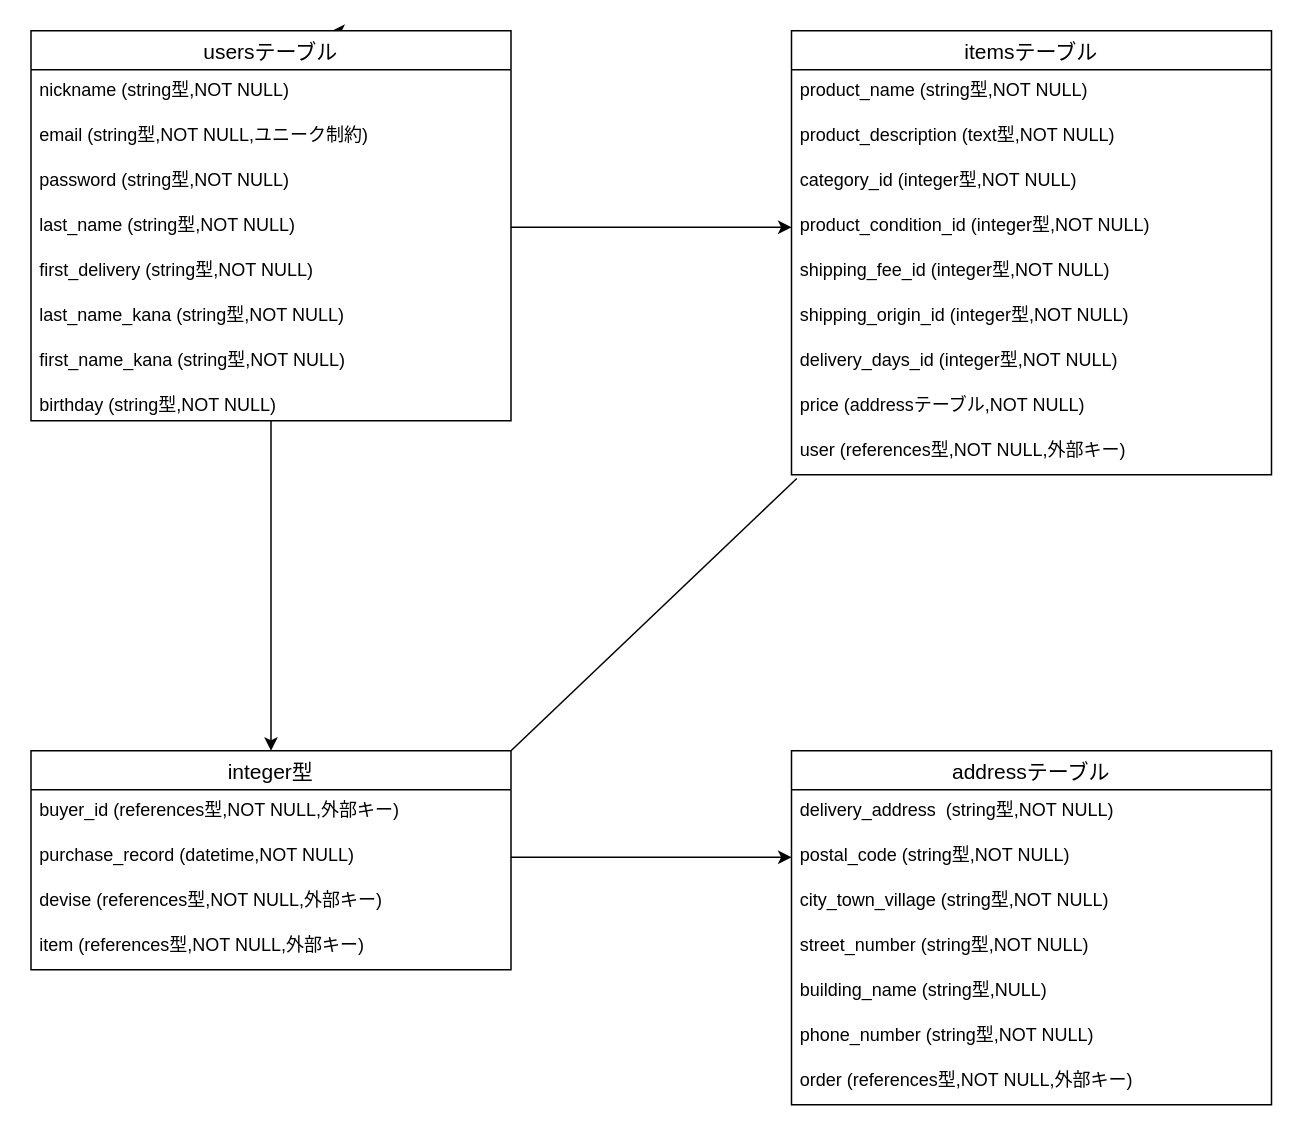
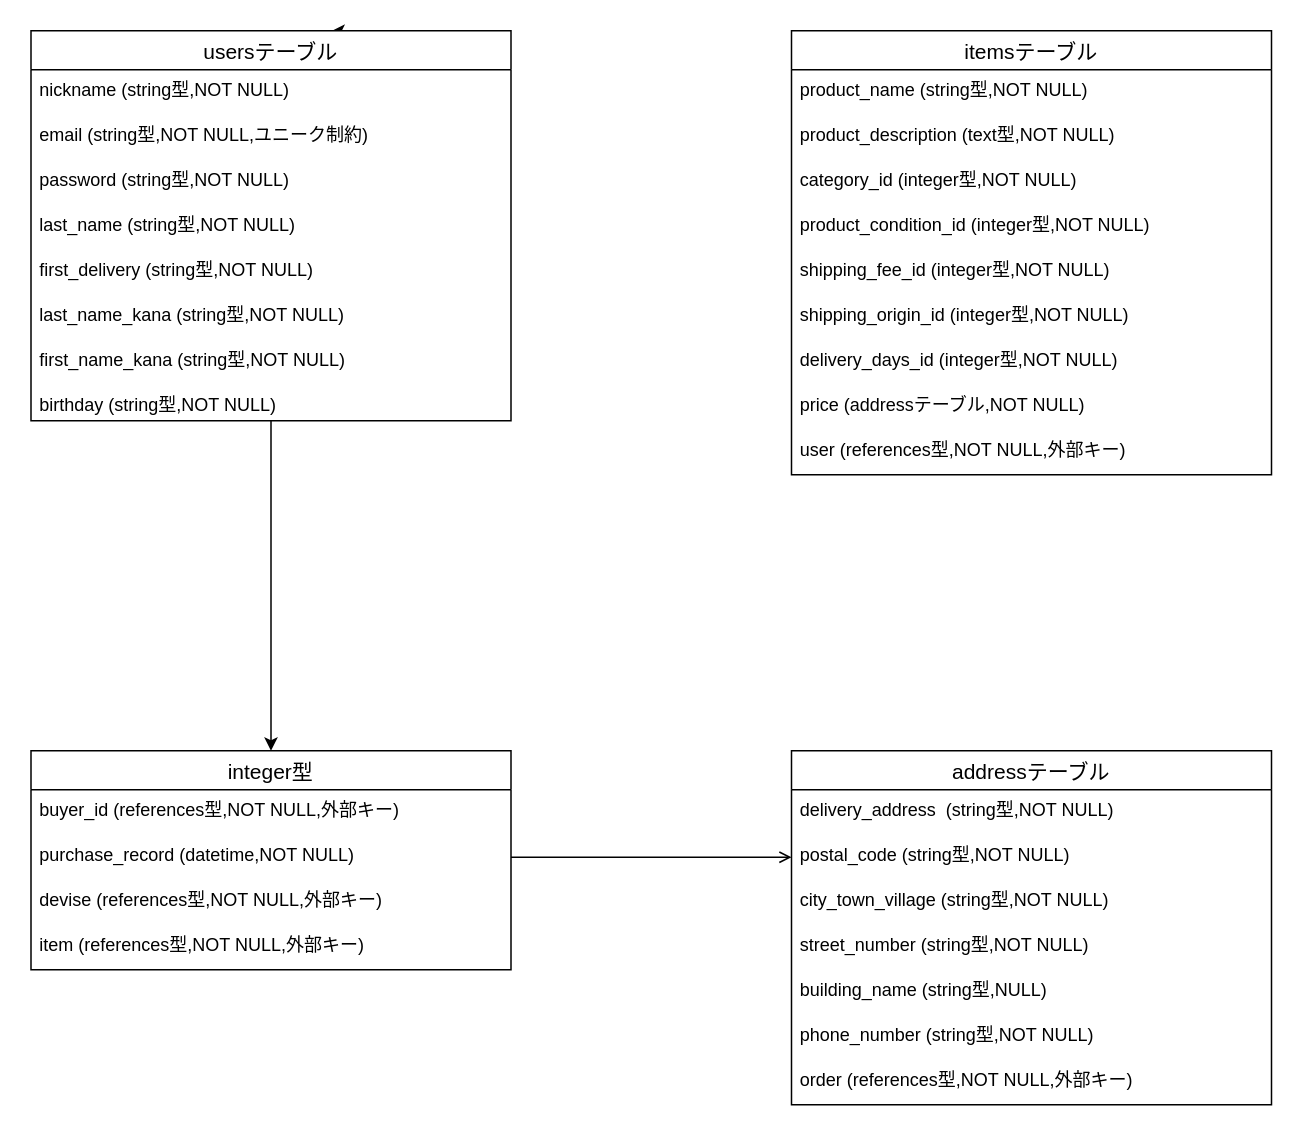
edge "last_name (string型,NOT NULL)" -> "product_condition_id (integer型,NOT NULL)": removed
edge "user (references型,NOT NULL,外部キー)" -- "integer型": removed
edge "purchase_record (datetime,NOT NULL)" -> "postal_code (string型,NOT NULL)": arrowhead classic -> open
